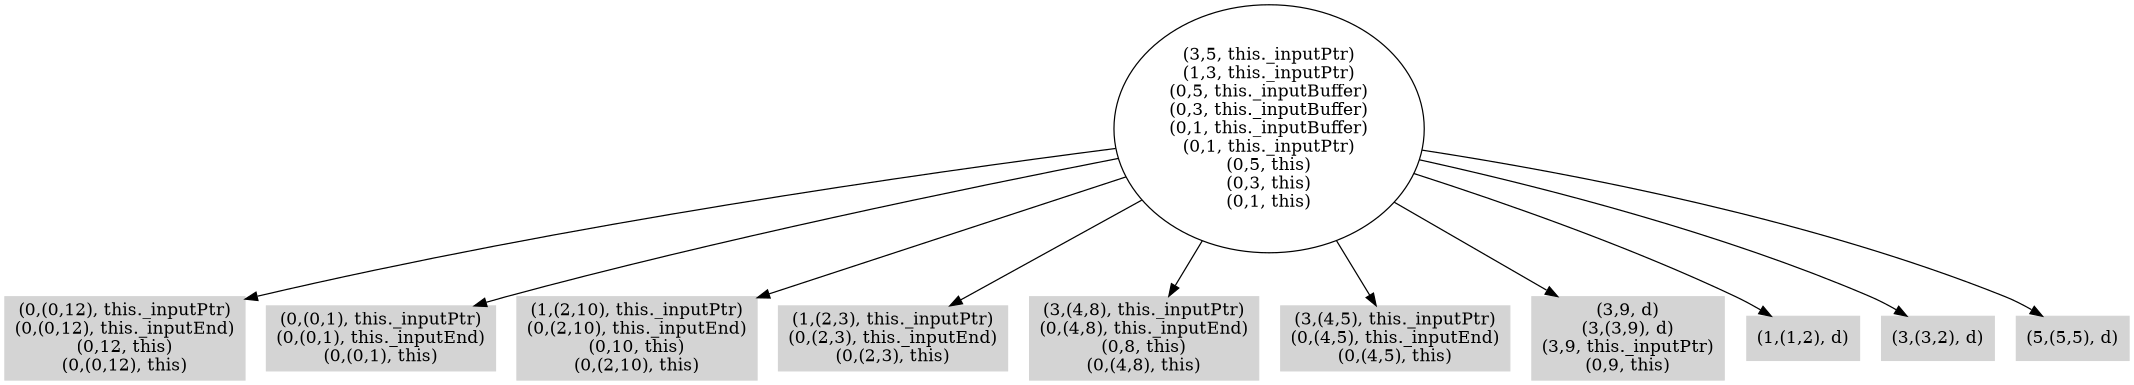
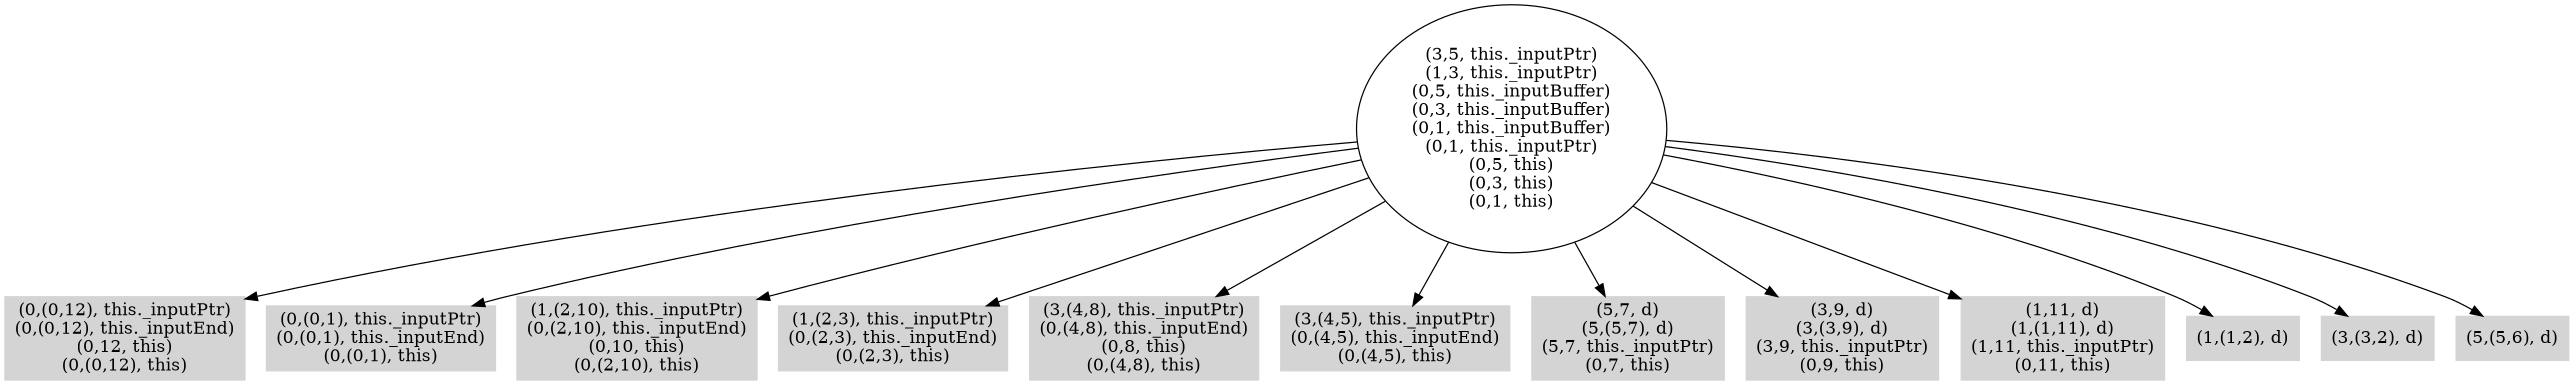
node "(5,7, d) (5,(5,7), d) (5,7, this._inputPtr) (0,7, this)": added
node "(1,11, d) (1,(1,11), d) (1,11, this._inputPtr) (0,11, this)": added
node "(5,(5,5), d)": label "(5,(5,5), d)" -> "(5,(5,6), d)"
